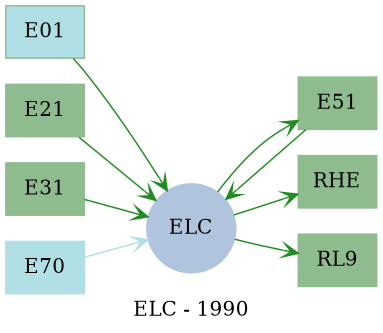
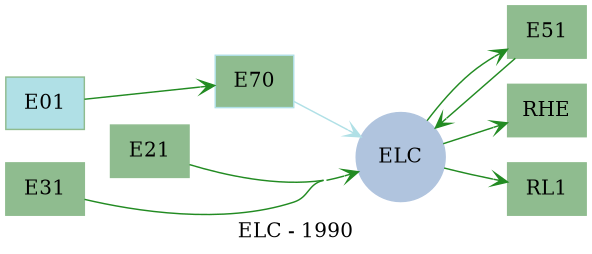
edge "E01" -> "ELC": now "E01" -> "E70"
node "RL9": label "RL9" -> "RL1"
node "E70": fillcolor powderblue -> darkseagreen
